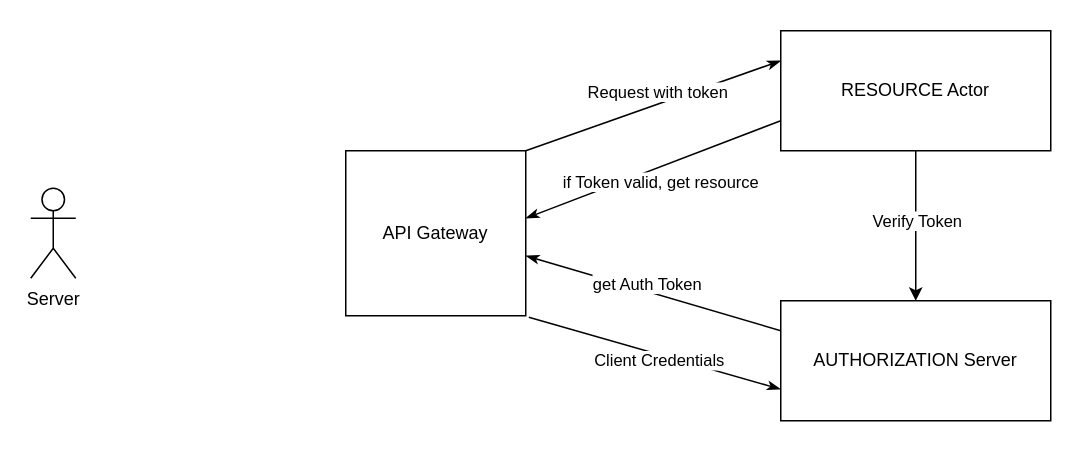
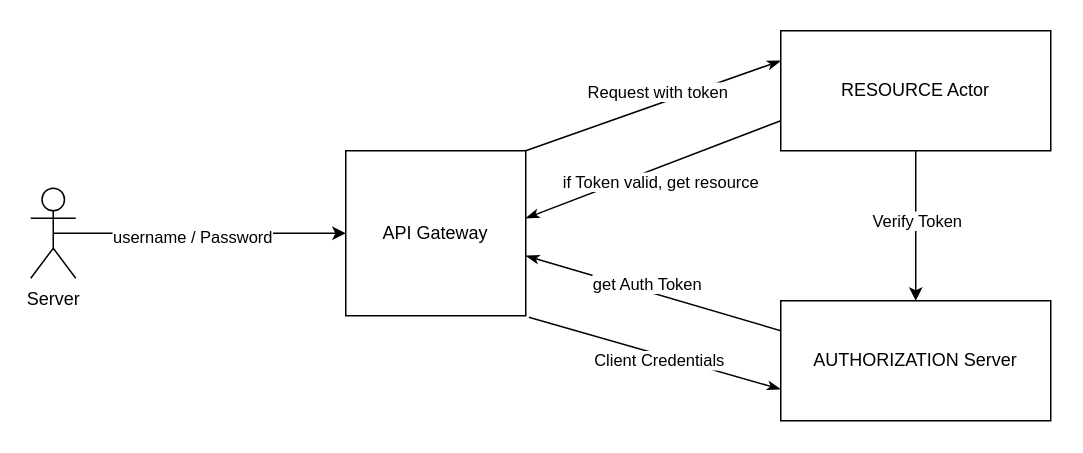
edge "Server" -> "API Gateway": added, label "username / Password"
